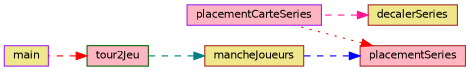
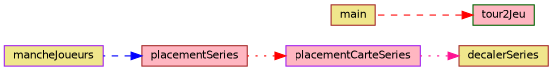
edge "placementCarteSeries" -> "decalerSeries": style dashed -> dotted
edge "placementCarteSeries" -> "placementSeries": reversed
node "main": color purple -> brown
edge "tour2Jeu" -> "mancheJoueurs": removed
node "mancheJoueurs": color brown -> purple
